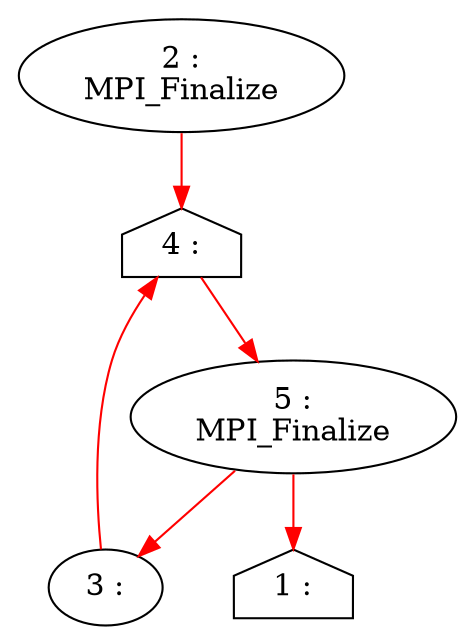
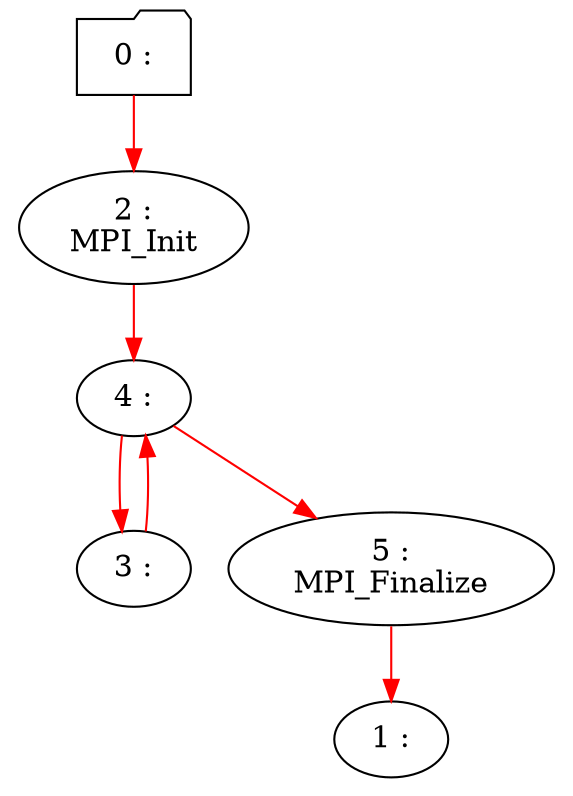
node "0 :": added
node "2 : MPI_Finalize": label "2 : MPI_Finalize" -> "2 : MPI_Init"
node "4 :": shape house -> ellipse
edge "5 : MPI_Finalize" -> "3 :": now "4 :" -> "3 :"
node "1 :": shape house -> ellipse
